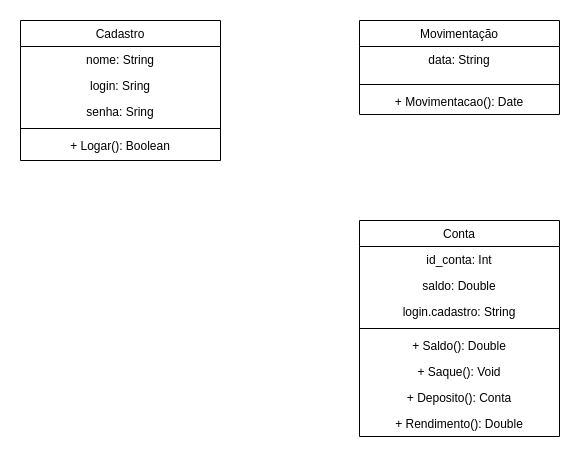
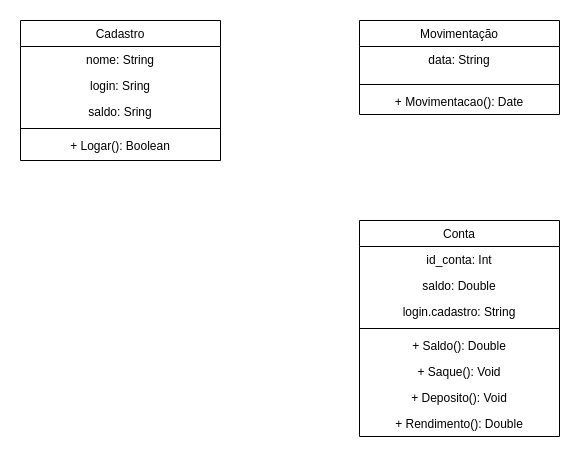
node "senha: Sring": label "senha: Sring" -> "saldo: Sring"
node "+ Deposito(): Conta": label "+ Deposito(): Conta" -> "+ Deposito(): Void"
